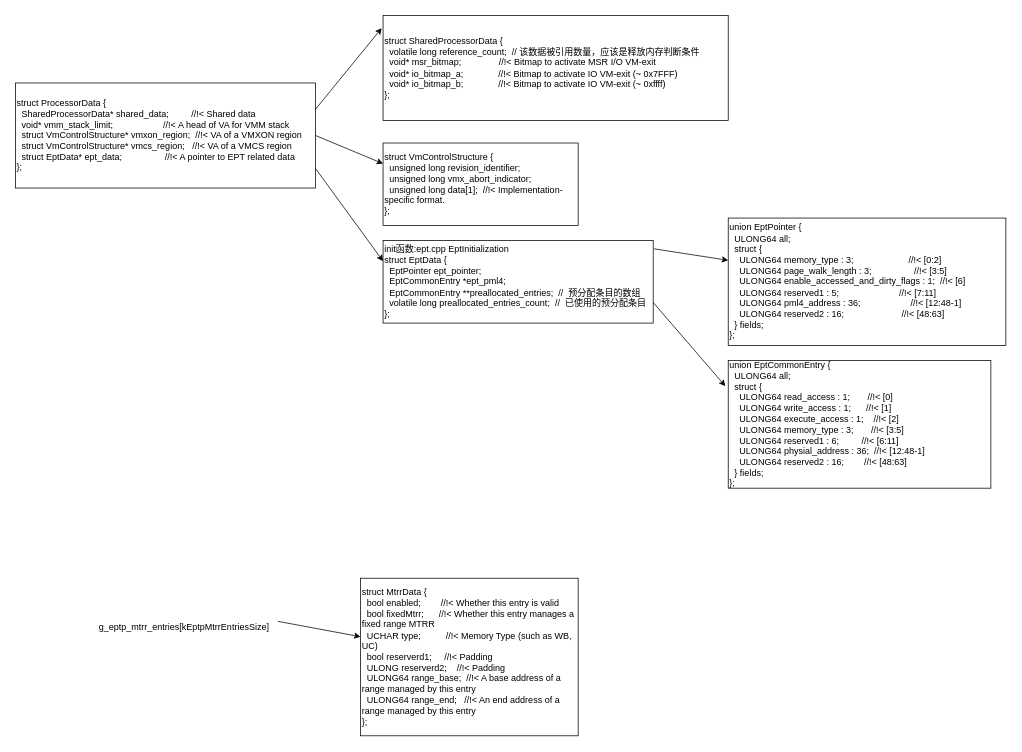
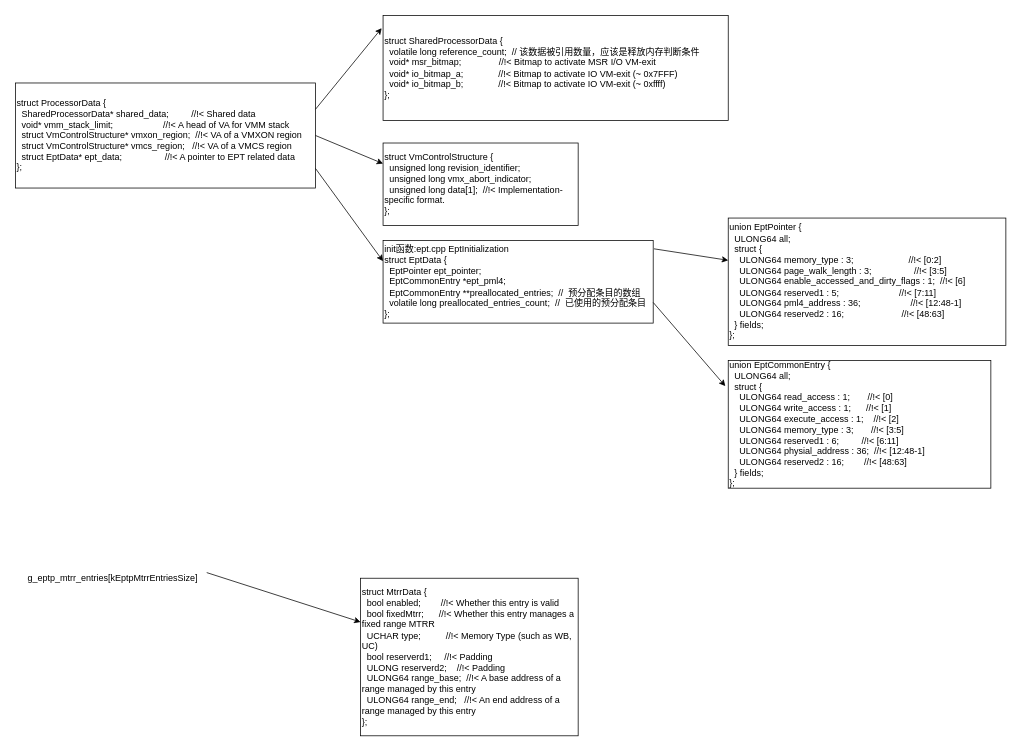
node "g_eptp_mtrr_entries[kEptpMtrrEntriesSize]": moved (184, 627) -> (113, 578)
